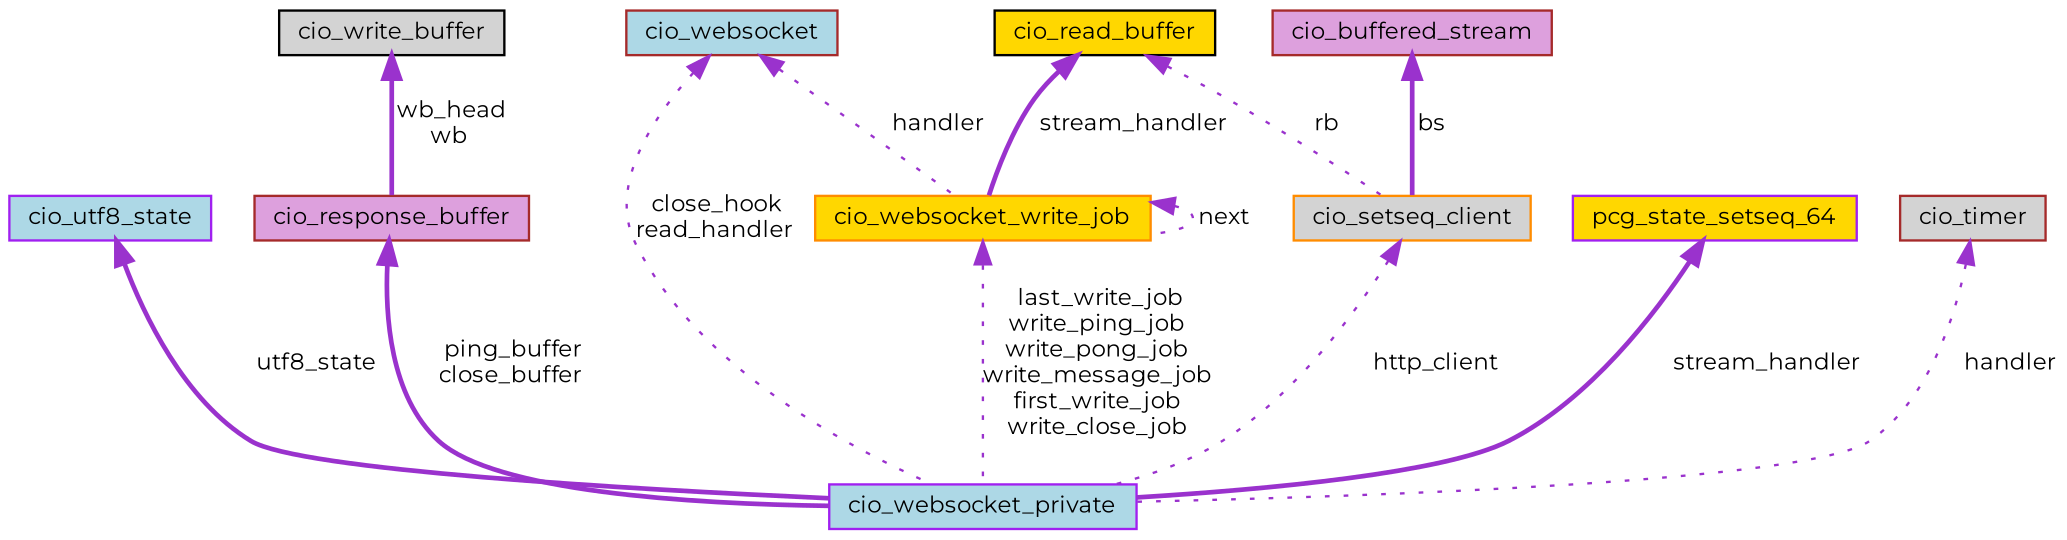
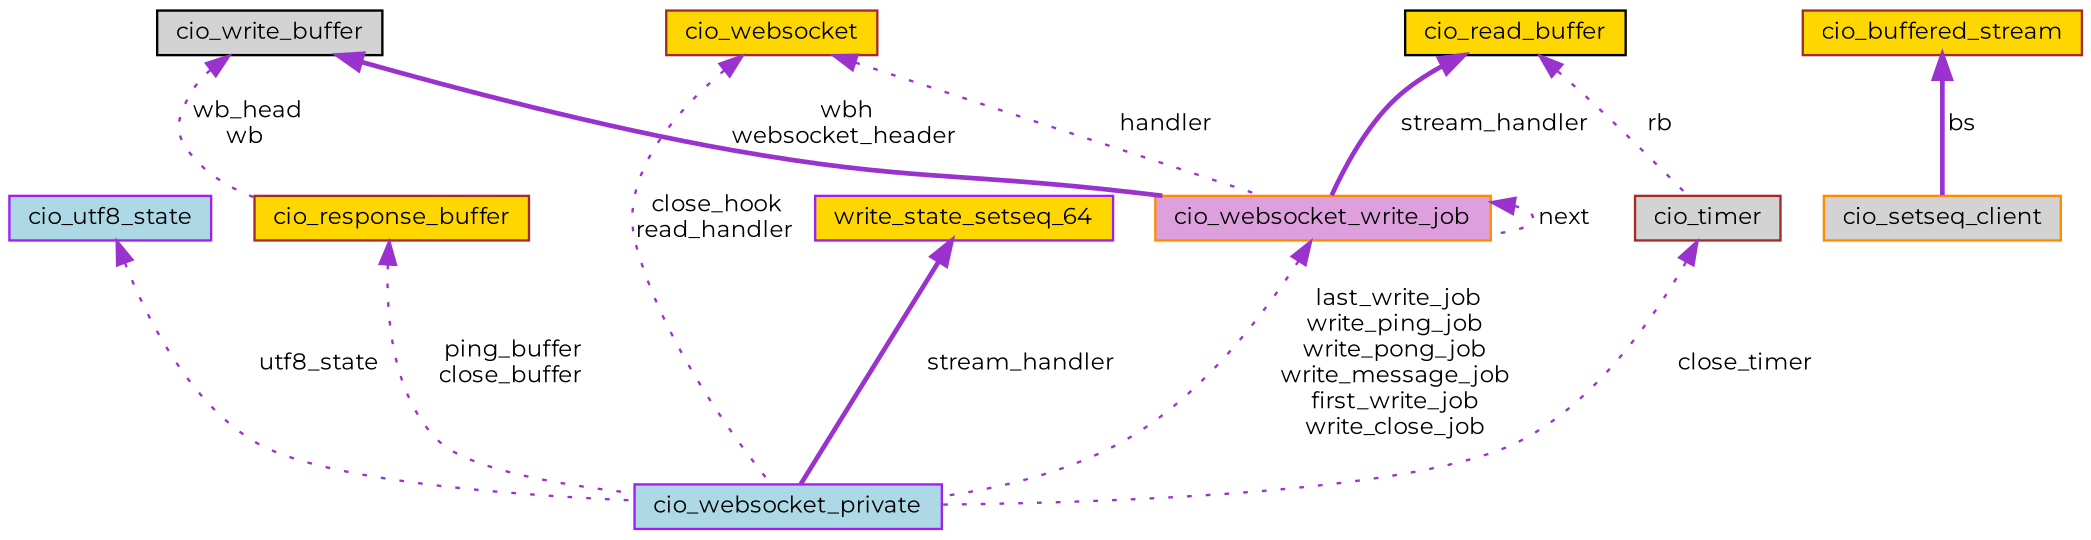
node "cio_websocket": fillcolor lightblue -> gold
node "cio_buffered_stream": fillcolor plum -> gold
edge "cio_setseq_client" -> "cio_read_buffer": now "cio_timer" -> "cio_read_buffer"
edge "cio_response_buffer" -> "cio_write_buffer": style bold -> dotted
edge "cio_websocket_write_job" -> "cio_write_buffer": added, label "wbh websocket_header"
node "cio_response_buffer": fillcolor plum -> gold
node "cio_websocket_write_job": fillcolor gold -> plum
node "pcg_state_setseq_64": label "pcg_state_setseq_64" -> "write_state_setseq_64"
edge "cio_websocket_private" -> "cio_timer": label " handler" -> " close_timer"
edge "cio_websocket_private" -> "cio_setseq_client": removed, label "http_client"
edge "cio_websocket_private" -> "cio_response_buffer": style bold -> dotted
edge "cio_websocket_private" -> "cio_utf8_state": style bold -> dotted
